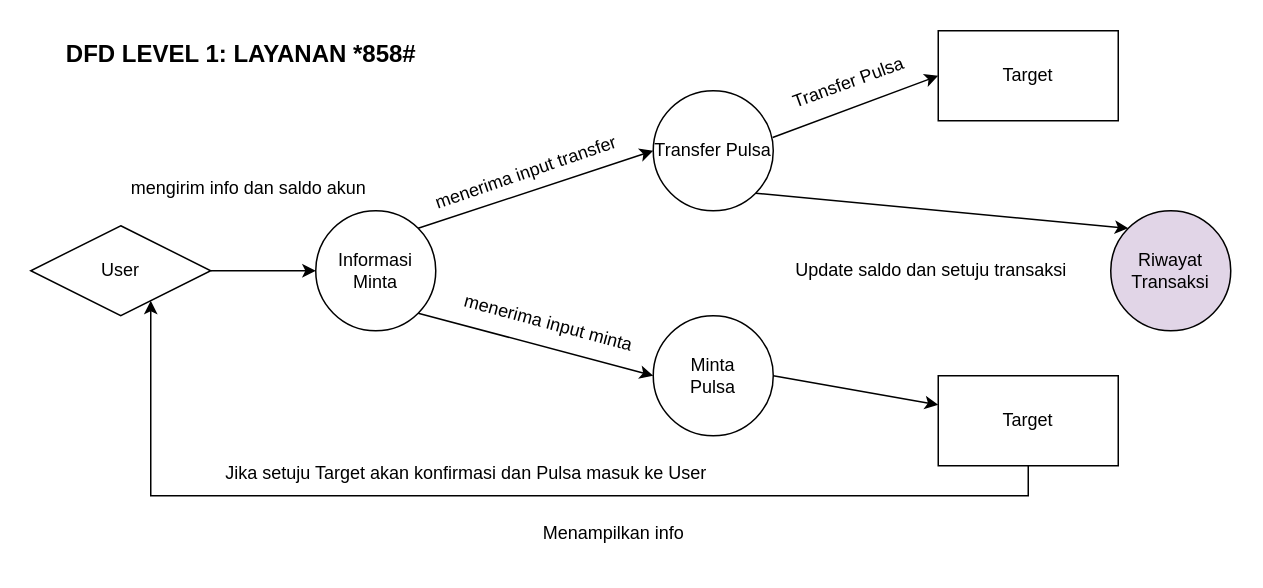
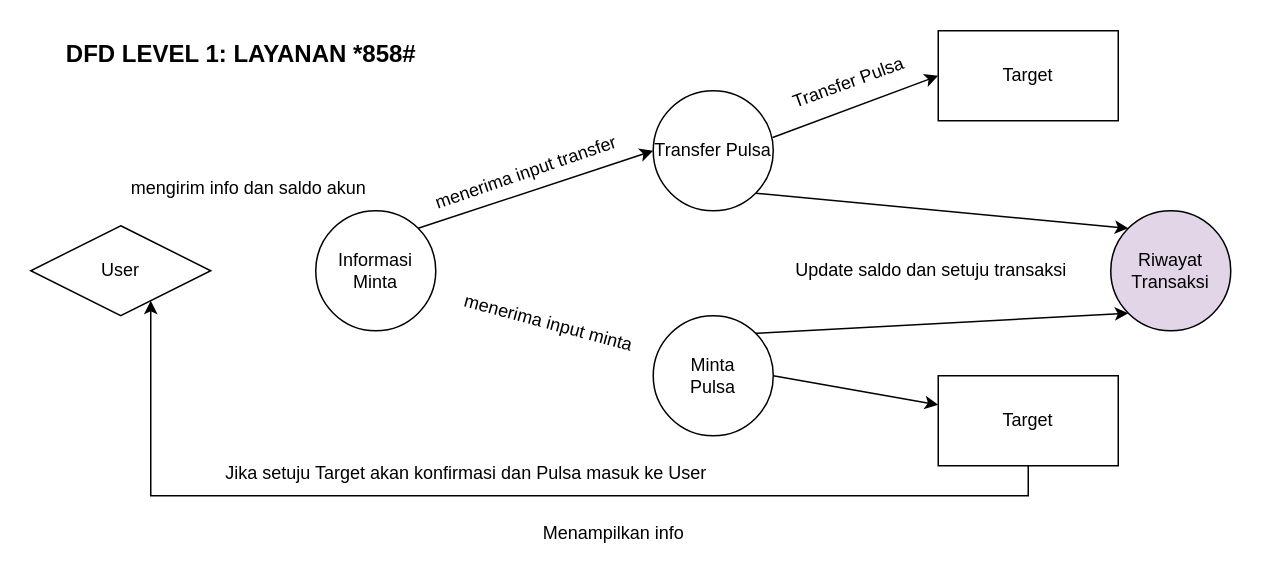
edge "User" -> "Informasi Minta": removed
edge "Minta Pulsa" -> "Riwayat Transaksi": added
edge "Informasi Minta" -> "Minta Pulsa": removed
